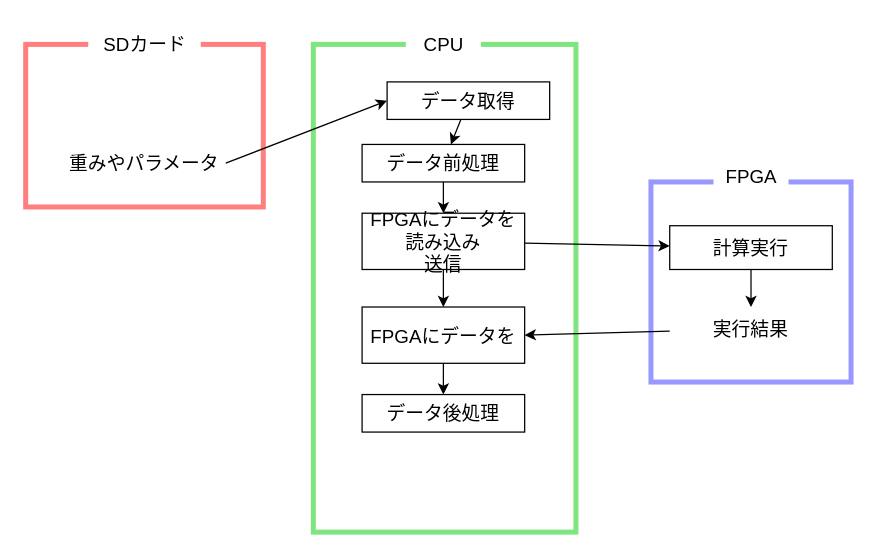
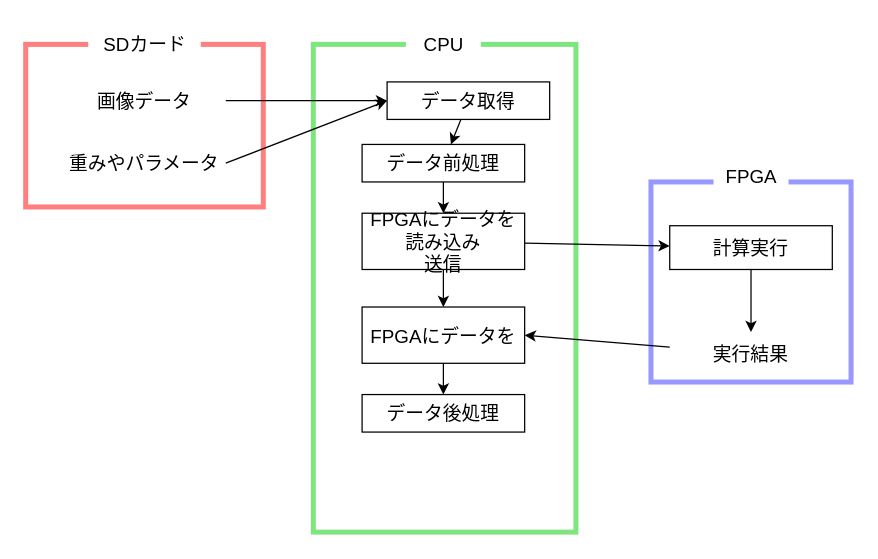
node "画像データ": added
edge "画像データ" -> "データ取得": added
node "実行結果": moved (751, 329) -> (751, 354)
